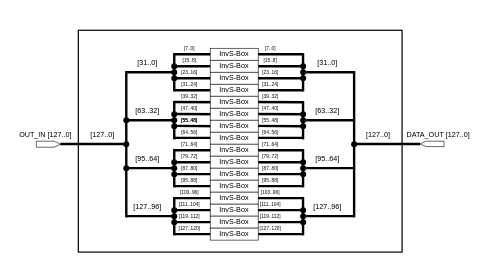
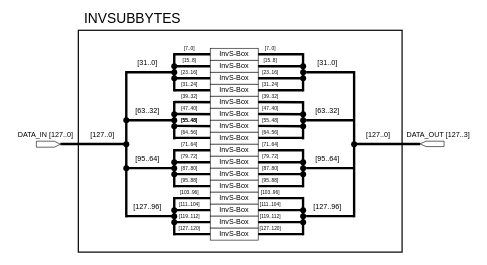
node "INVSUBBYTES": added
node "OUT_IN [127..0]": label "OUT_IN [127..0]" -> "DATA_IN [127..0]"
node "DATA_OUT [127..0]": label "DATA_OUT [127..0]" -> "DATA_OUT [127..3]"
